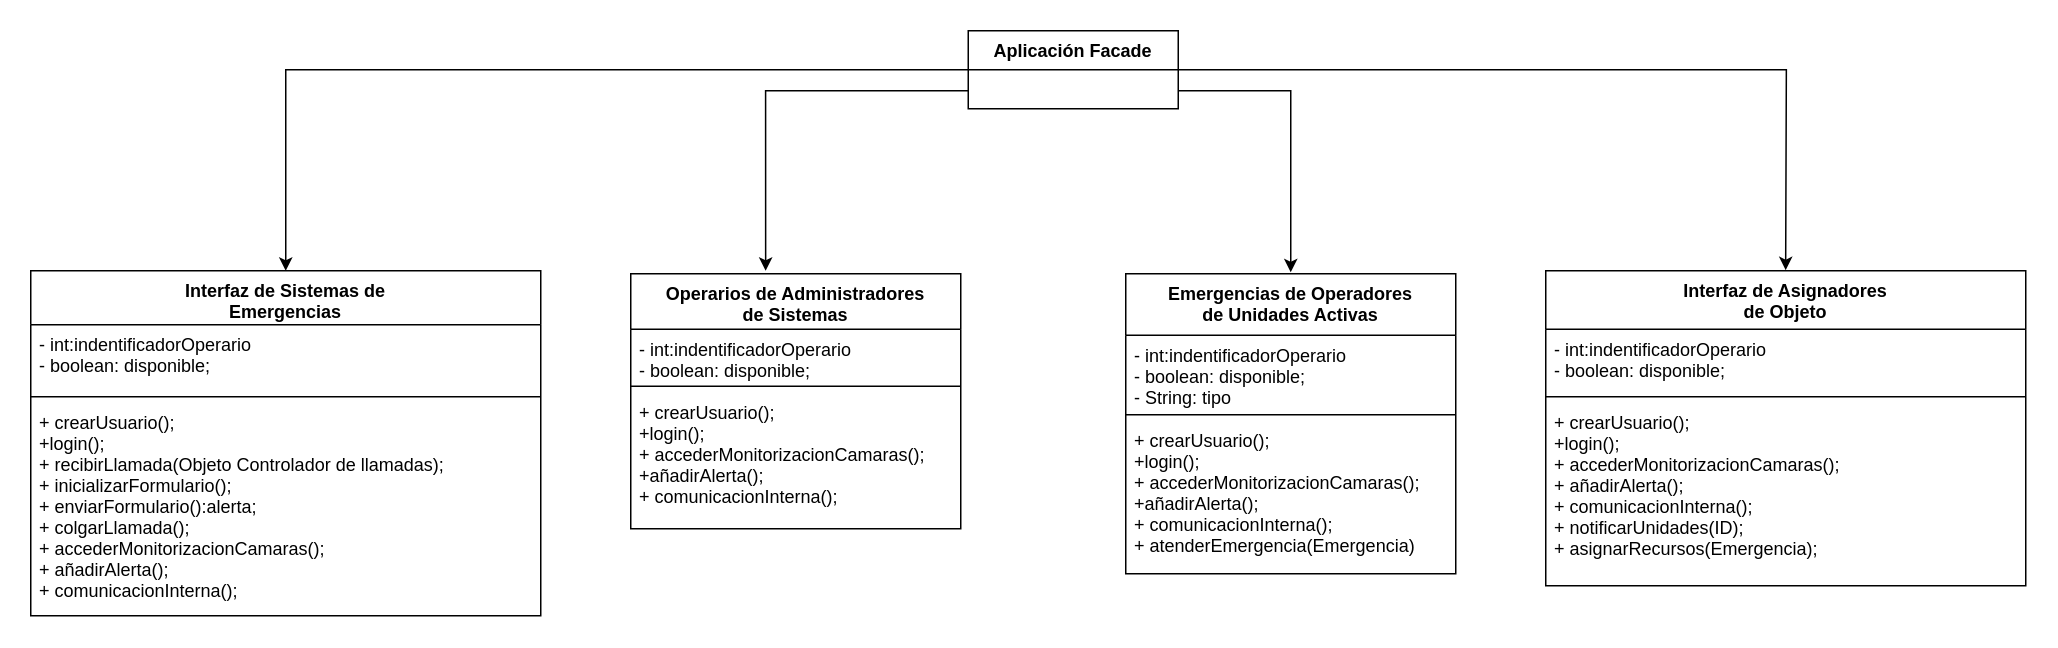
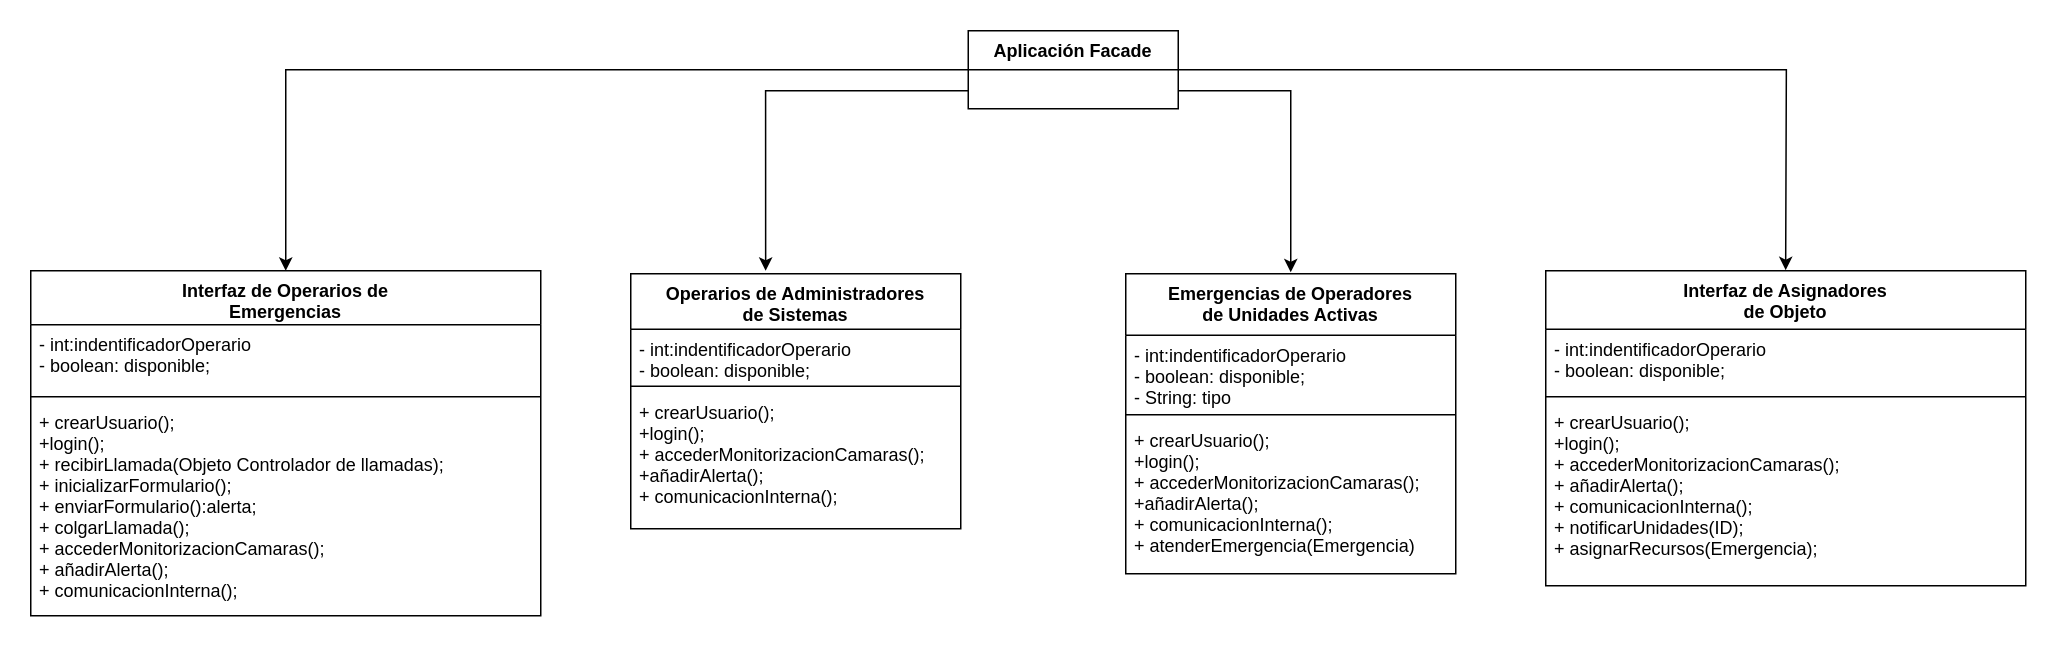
node "Interfaz de Sistemas de Emergencias": label "Interfaz de Sistemas de Emergencias" -> "Interfaz de Operarios de Emergencias"
